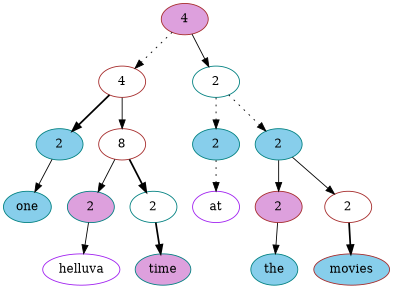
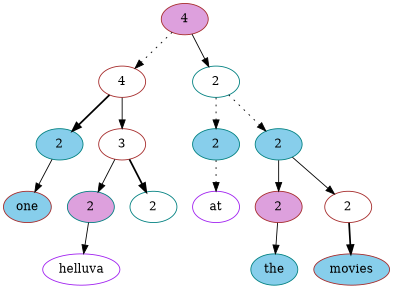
node "8": label "8" -> "3"
node "one": color teal -> brown
node "time": removed
